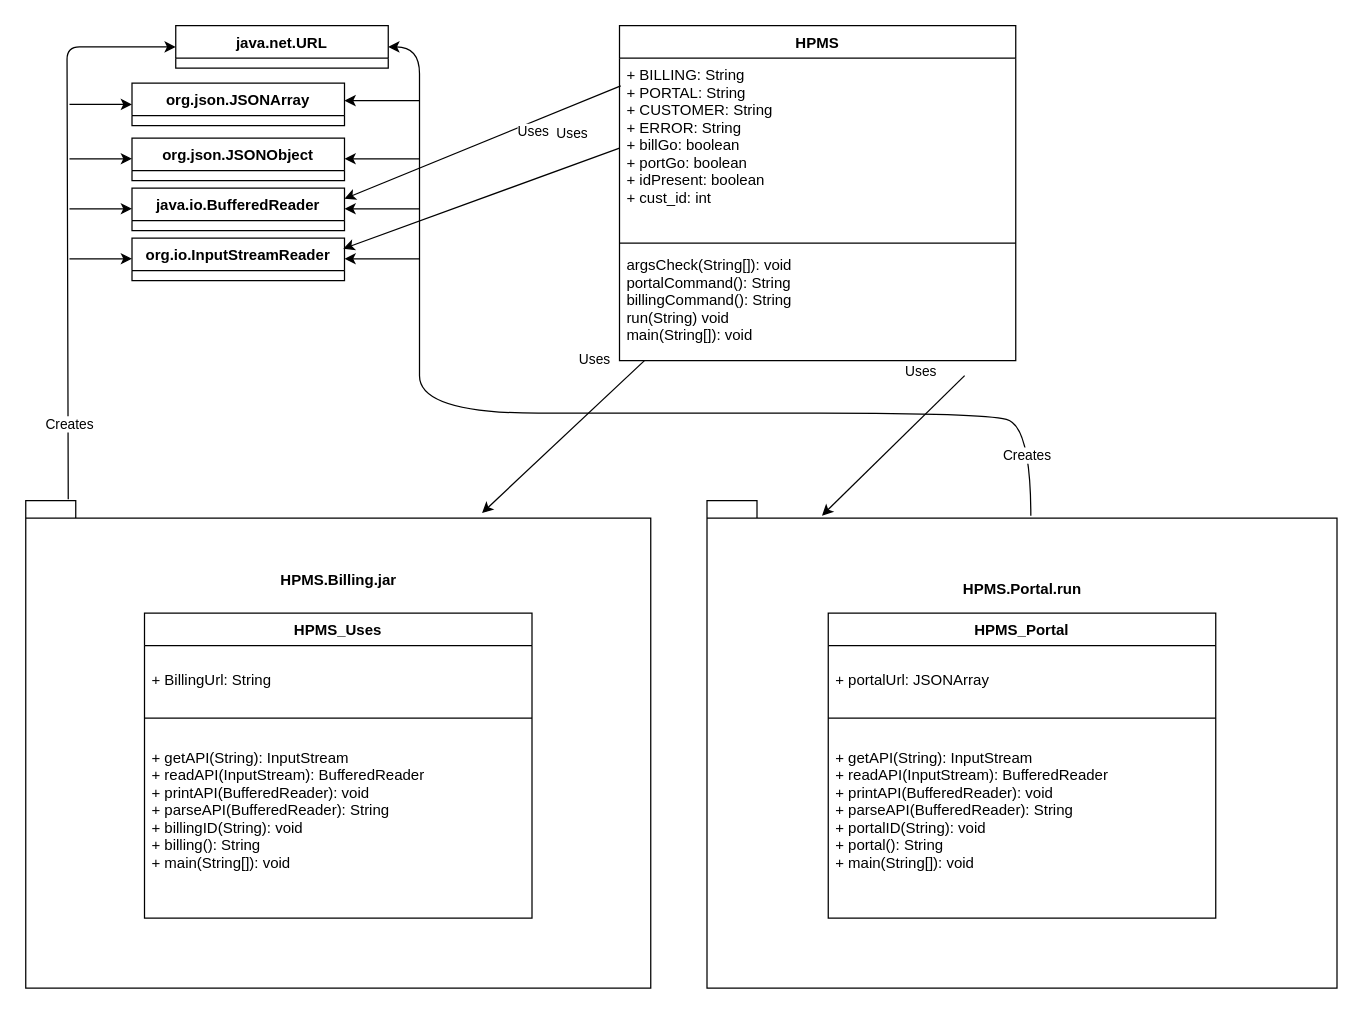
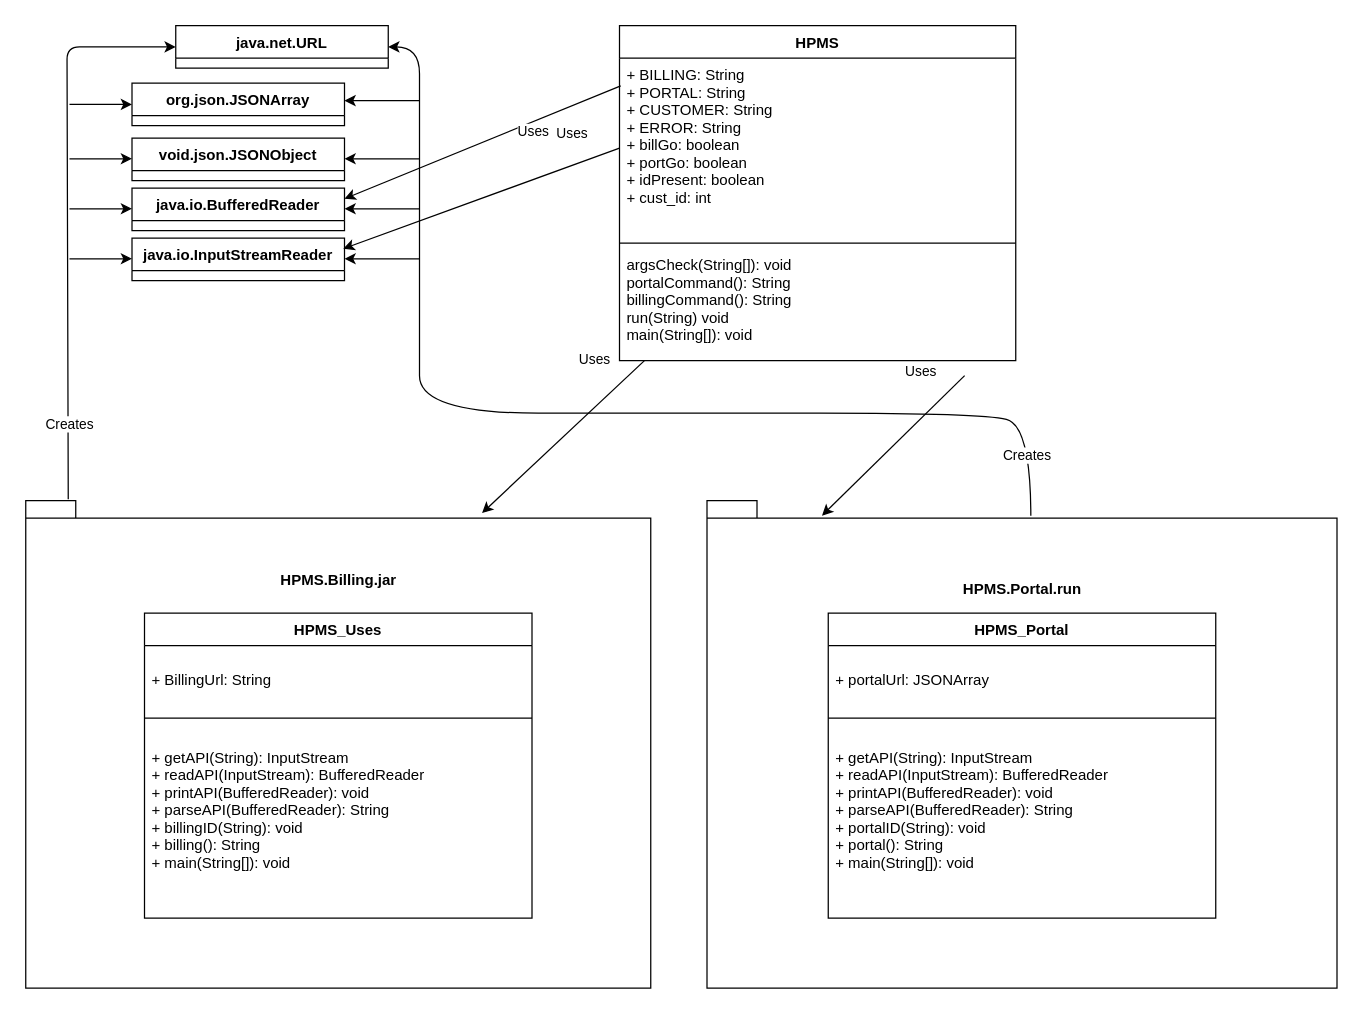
node "org.json.JSONObject": label "org.json.JSONObject" -> "void.json.JSONObject"
node "org.io.InputStreamReader": label "org.io.InputStreamReader" -> "java.io.InputStreamReader"
